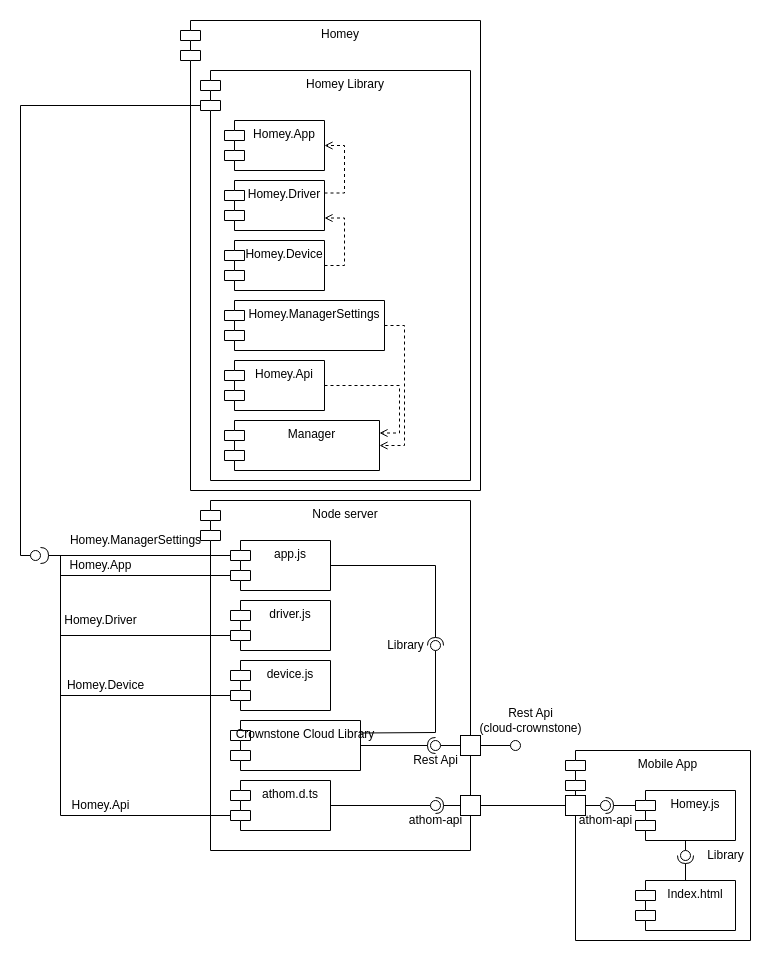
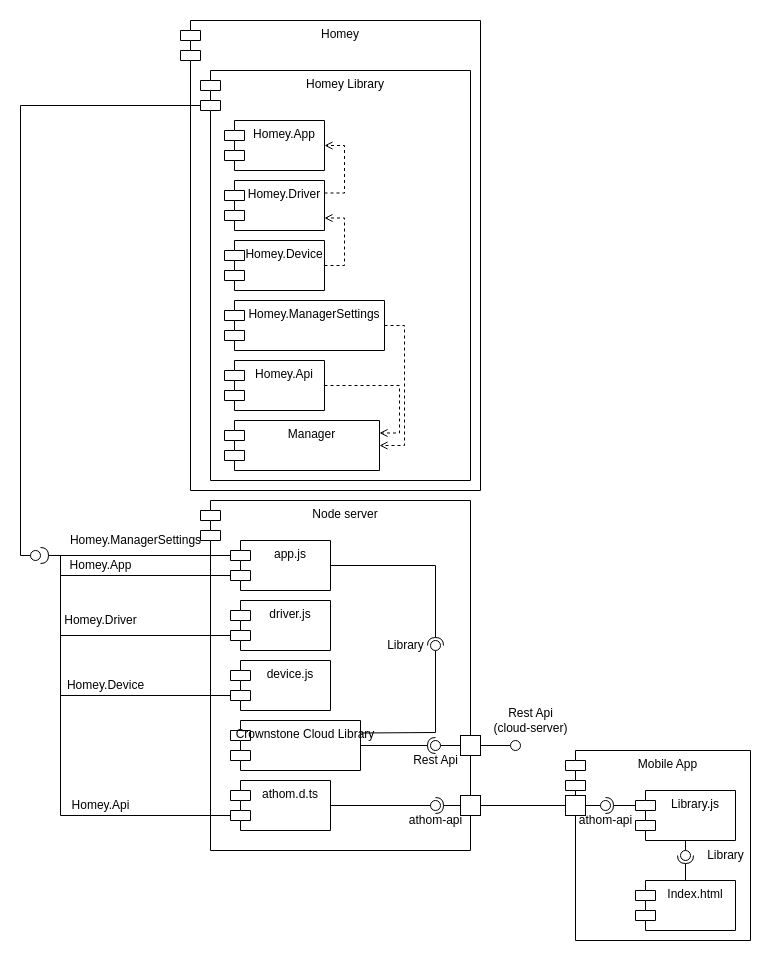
node "Rest Api (cloud-crownstone)": label "Rest Api (cloud-crownstone)" -> "Rest Api (cloud-server)"
node "Homey.js": label "Homey.js" -> "Library.js"
